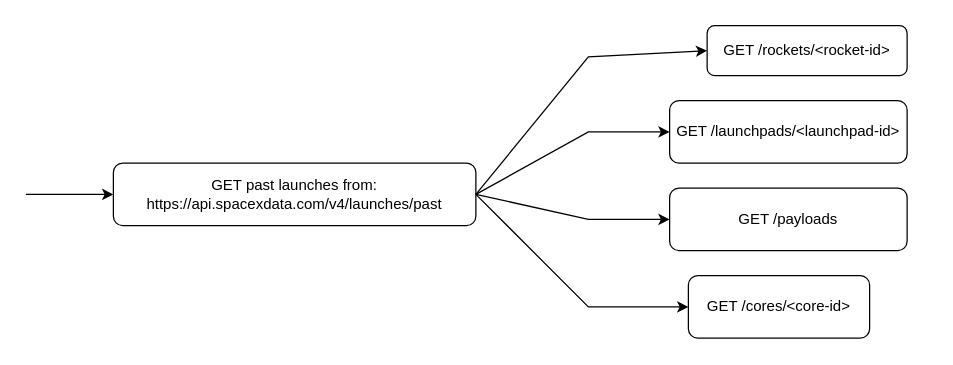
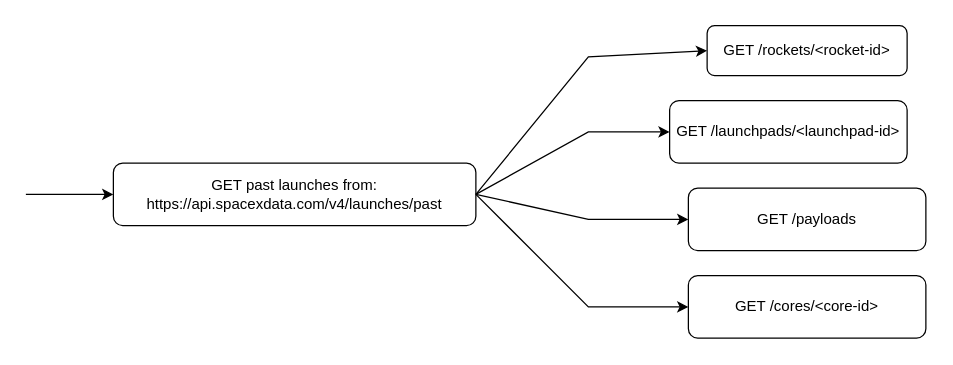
node "GET /payloads": moved (788, 219) -> (807, 219)
node "GET /cores/<core-id>": size 181x63 -> 238x63
